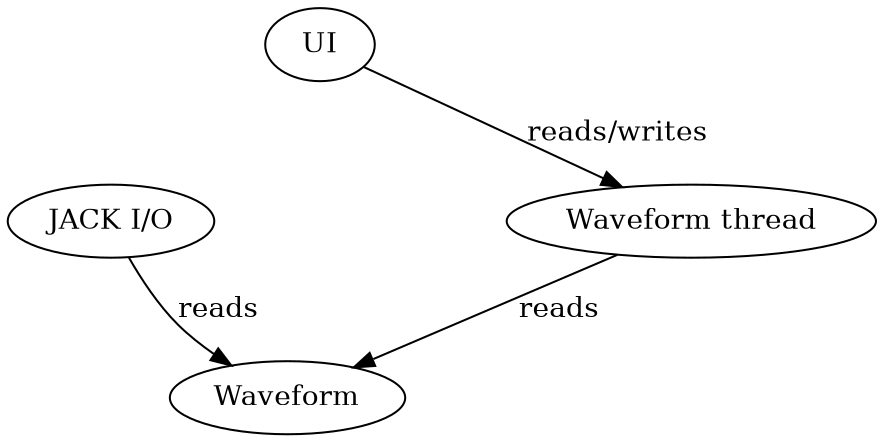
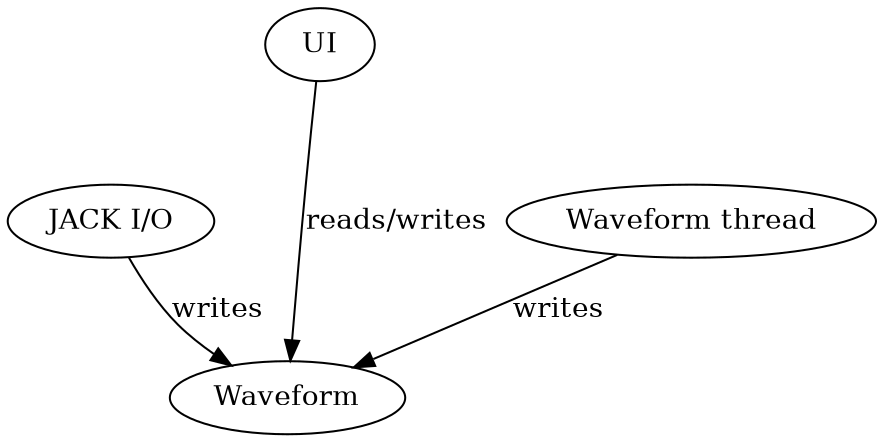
edge "UI" -> "Waveform thread": now "UI" -> "Waveform"
edge "JACK I/O" -> "Waveform": label "reads" -> "writes"
edge "Waveform thread" -> "Waveform": label "reads" -> "writes"
